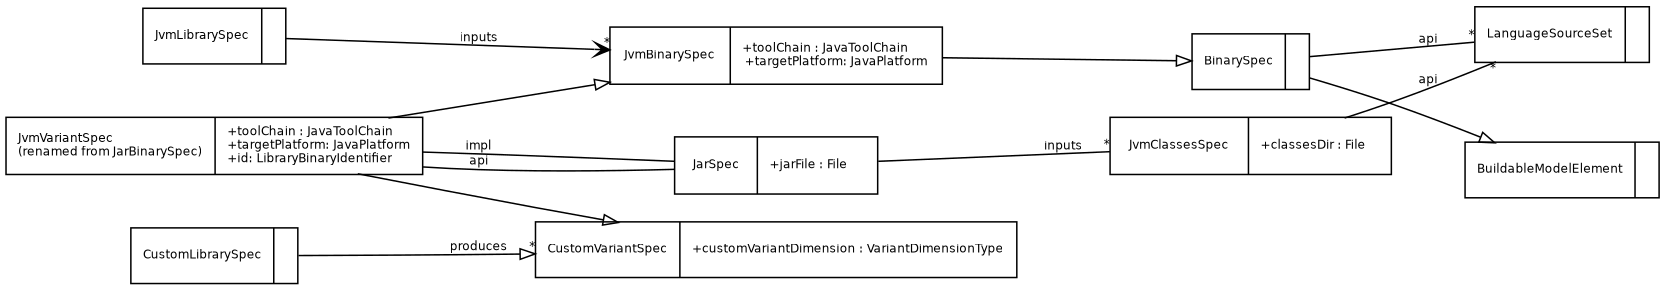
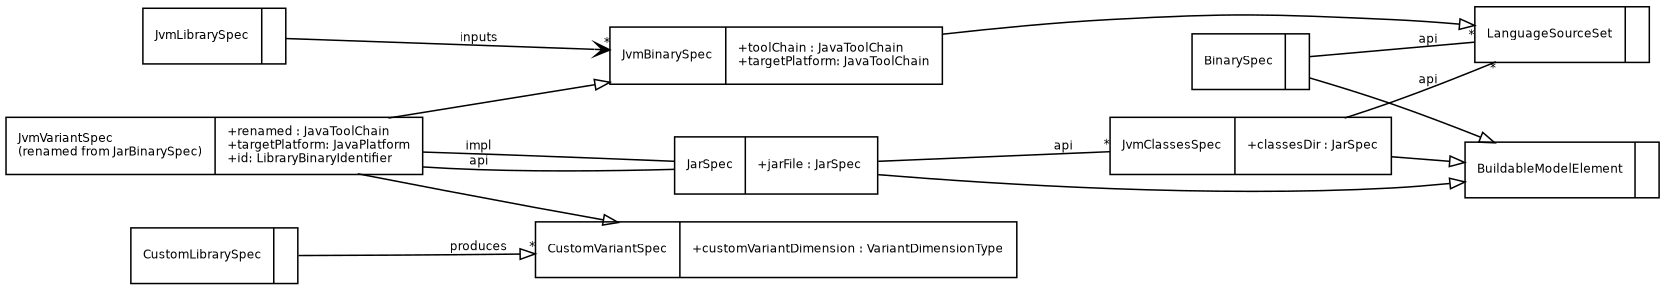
edge "JvmBinarySpec" -> "BinarySpec": now "JvmBinarySpec" -> "LanguageSourceSet"
node "JvmBinarySpec": text "+targetPlatform: JavaPlatform" -> "+targetPlatform: JavaToolChain"
node "JvmVariantSpec": text "+toolChain : JavaToolChain" -> "+renamed : JavaToolChain"
node "JvmClassesSpec": text "+classesDir : File" -> "+classesDir : JarSpec"
edge "JvmClassesSpec" -- "JarSpec": label "inputs" -> "api"
edge "JvmClassesSpec" -> "BuildableModelElement": added
node "JarSpec": text "+jarFile : File" -> "+jarFile : JarSpec"
edge "JarSpec" -> "BuildableModelElement": added
